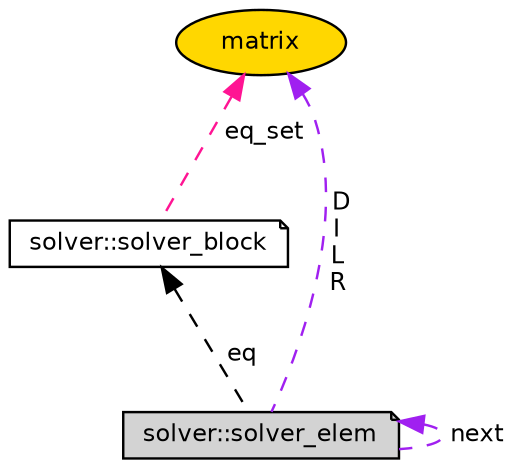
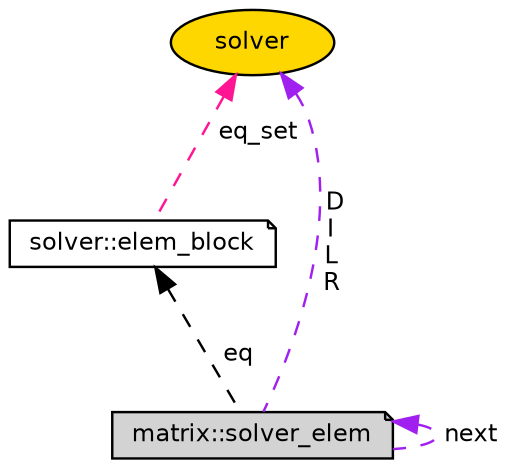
node "matrix": label "matrix" -> "solver"
node "solver::solver_block": label "solver::solver_block" -> "solver::elem_block"
node "solver::solver_elem": label "solver::solver_elem" -> "matrix::solver_elem"
